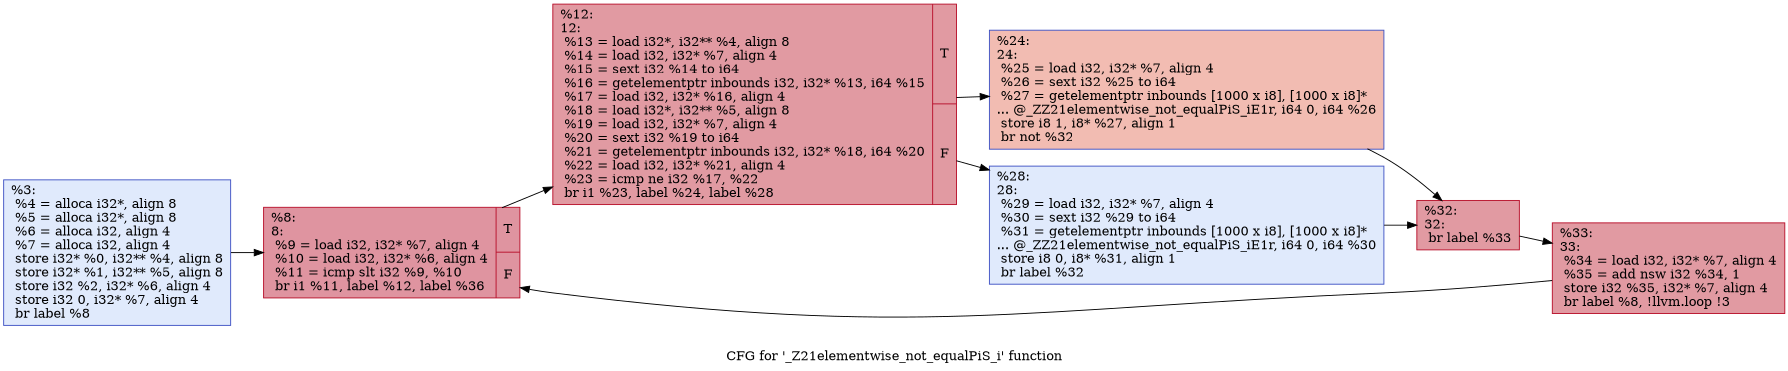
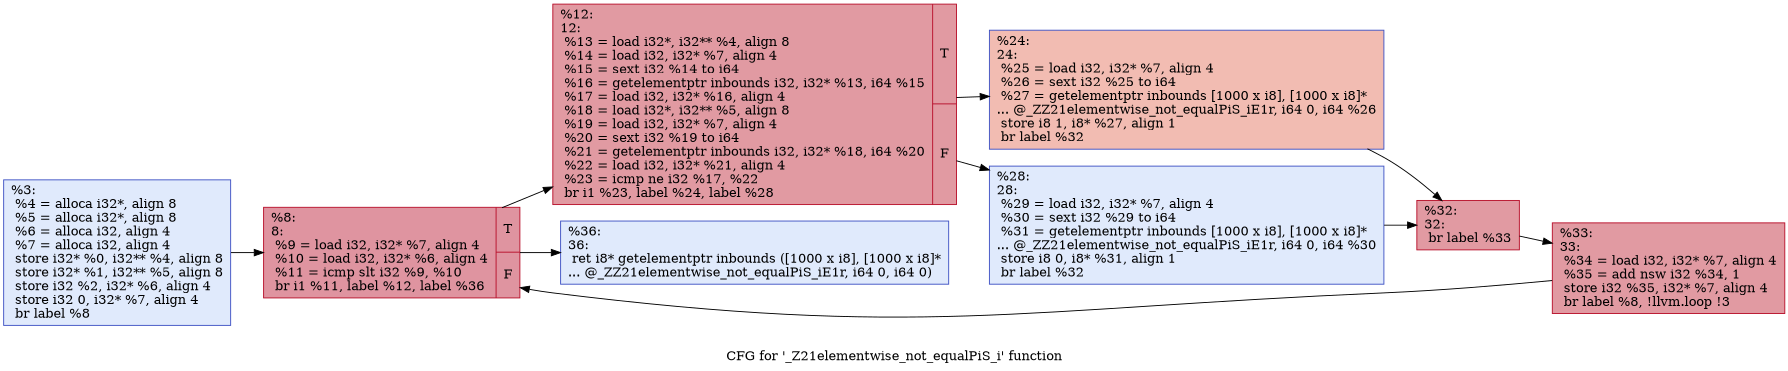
node "%24:": text "br not %32" -> "br label %32"
node "%36:": added
